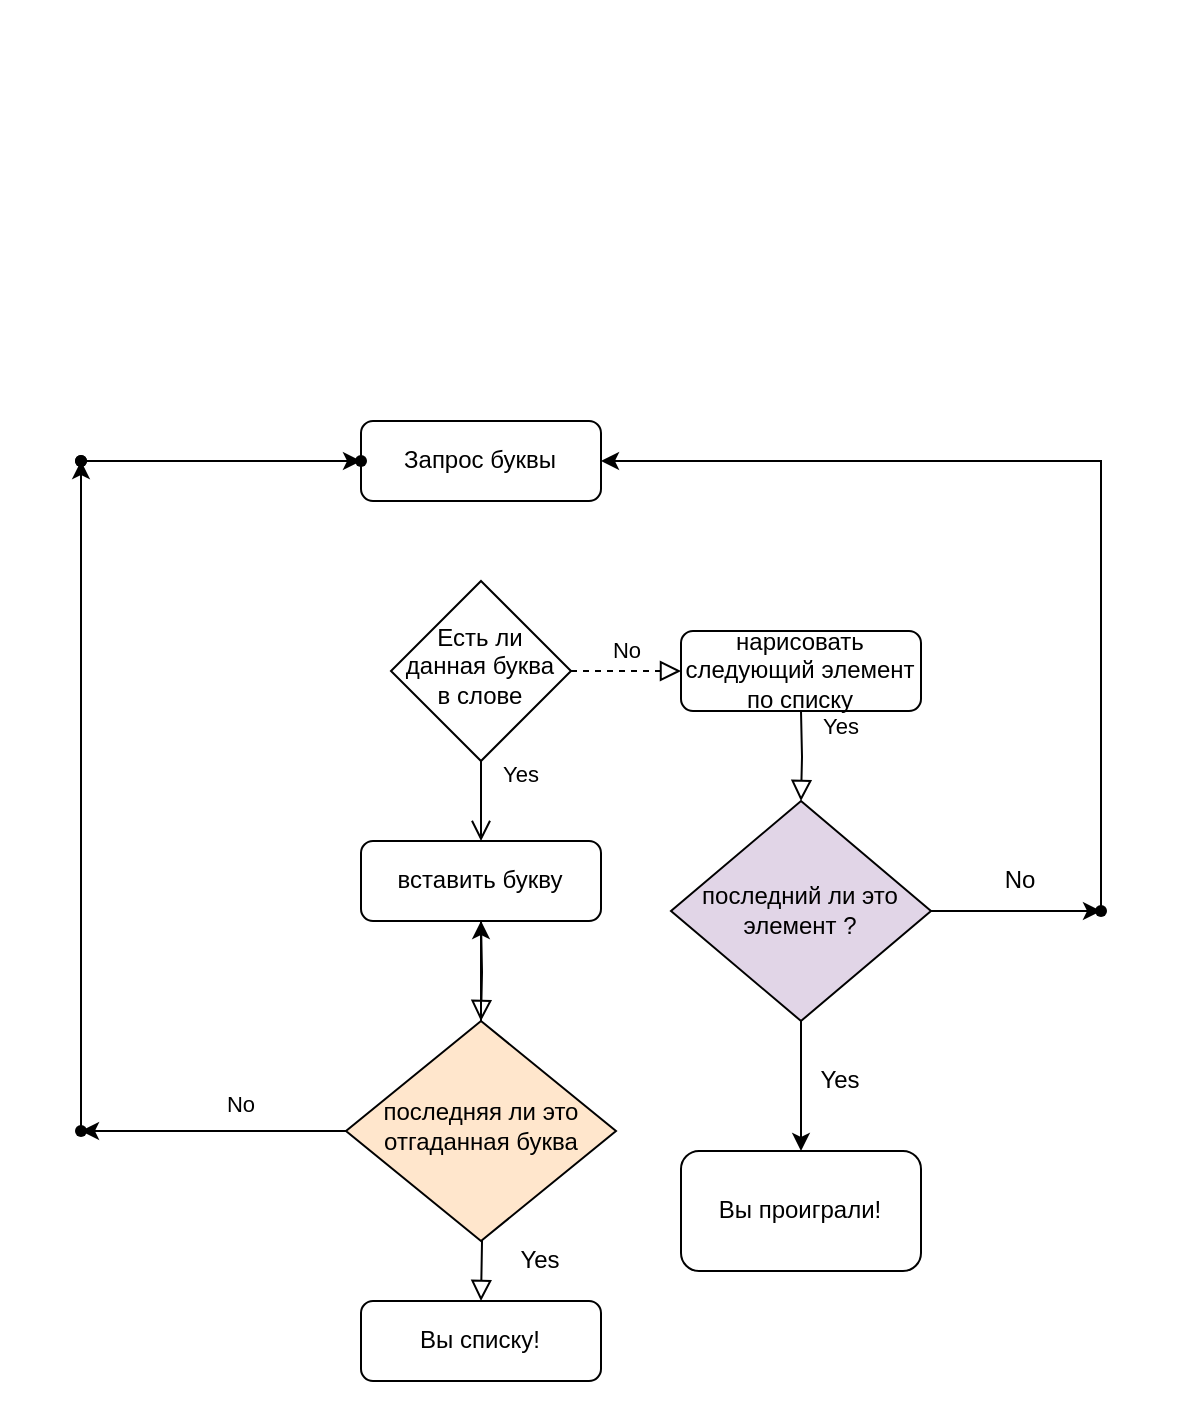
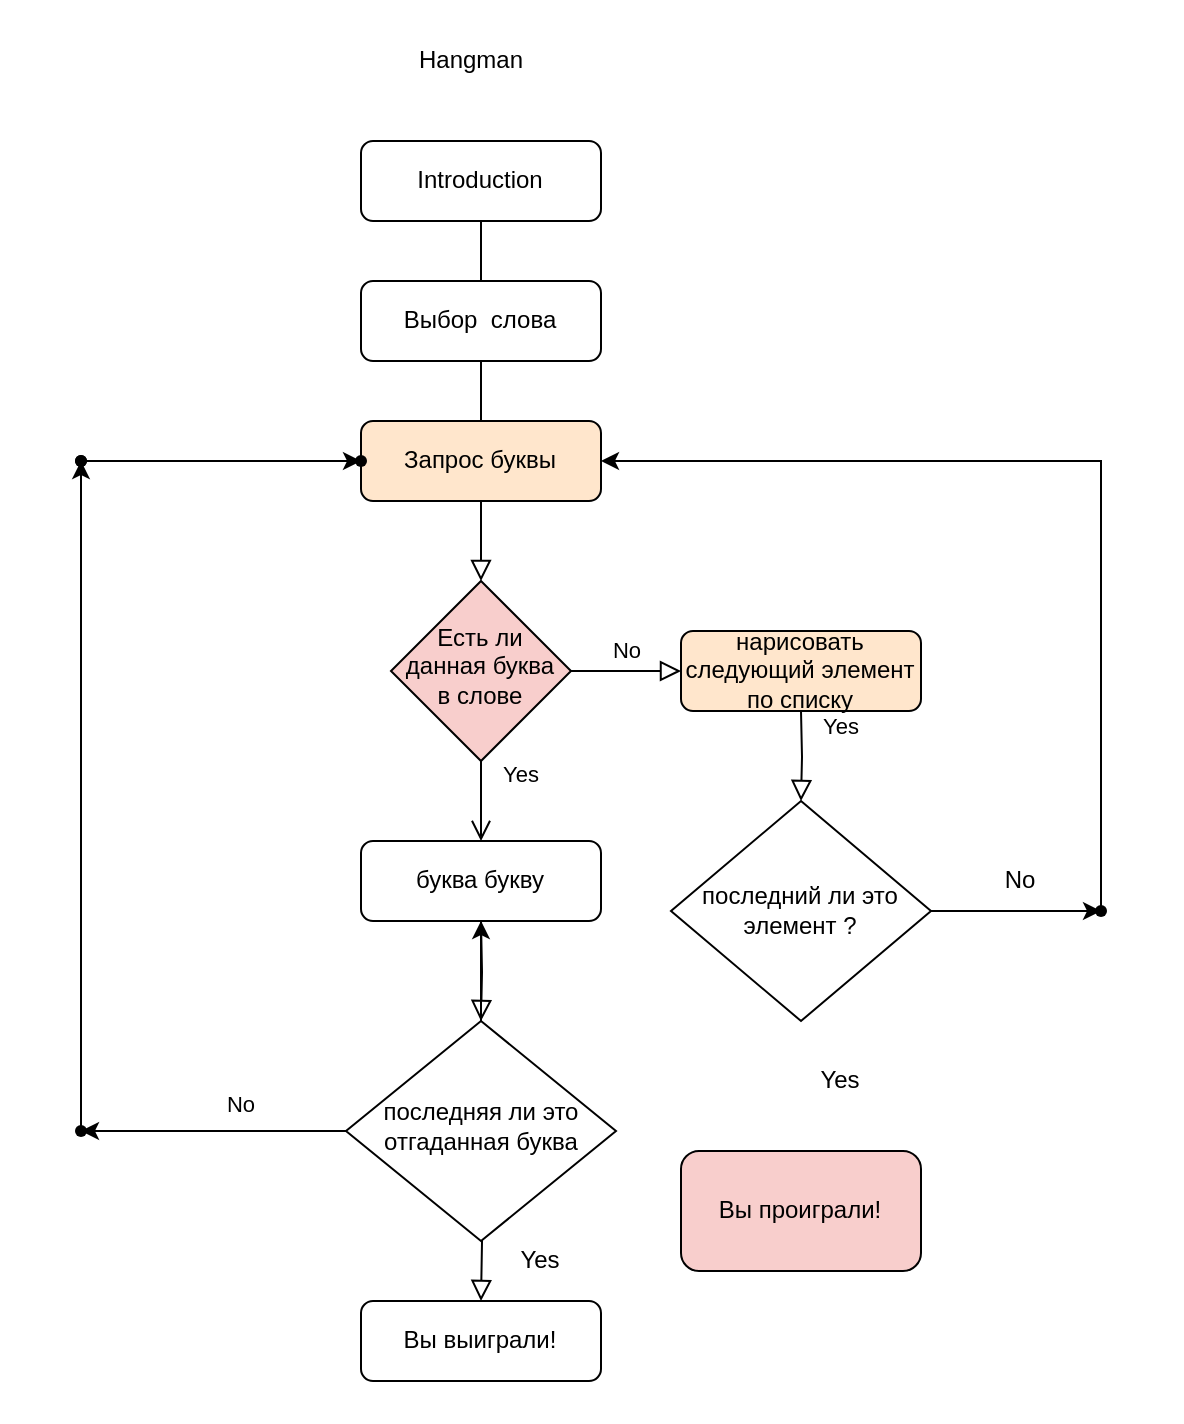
node "Hangman": added
node "Introduction": added
node "Выбор слова": added
edge "Introduction" -> "Есть ли данная буква в слове": added
node "Запрос буквы": fillcolor #ffffff -> #ffe6cc
node "Есть ли данная буква в слове": fillcolor #ffffff -> #f8cecc
edge "Есть ли данная буква в слове" -> "нарисовать следующий элемент по списку": style dashed -> solid
node "нарисовать следующий элемент по списку": fillcolor #ffffff -> #ffe6cc
node "вставить букву": label "вставить букву" -> "буква букву"
node "последний ли это элемент ?": fillcolor #e1d5e7 -> #ffffff
edge "последний ли это элемент ?" -> "Вы проиграли!": removed
node "последняя ли это отгаданная буква": fillcolor #ffe6cc -> #ffffff
node "Вы проиграли!": fillcolor #ffffff -> #f8cecc
node "Вы списку!": label "Вы списку!" -> "Вы выиграли!"
